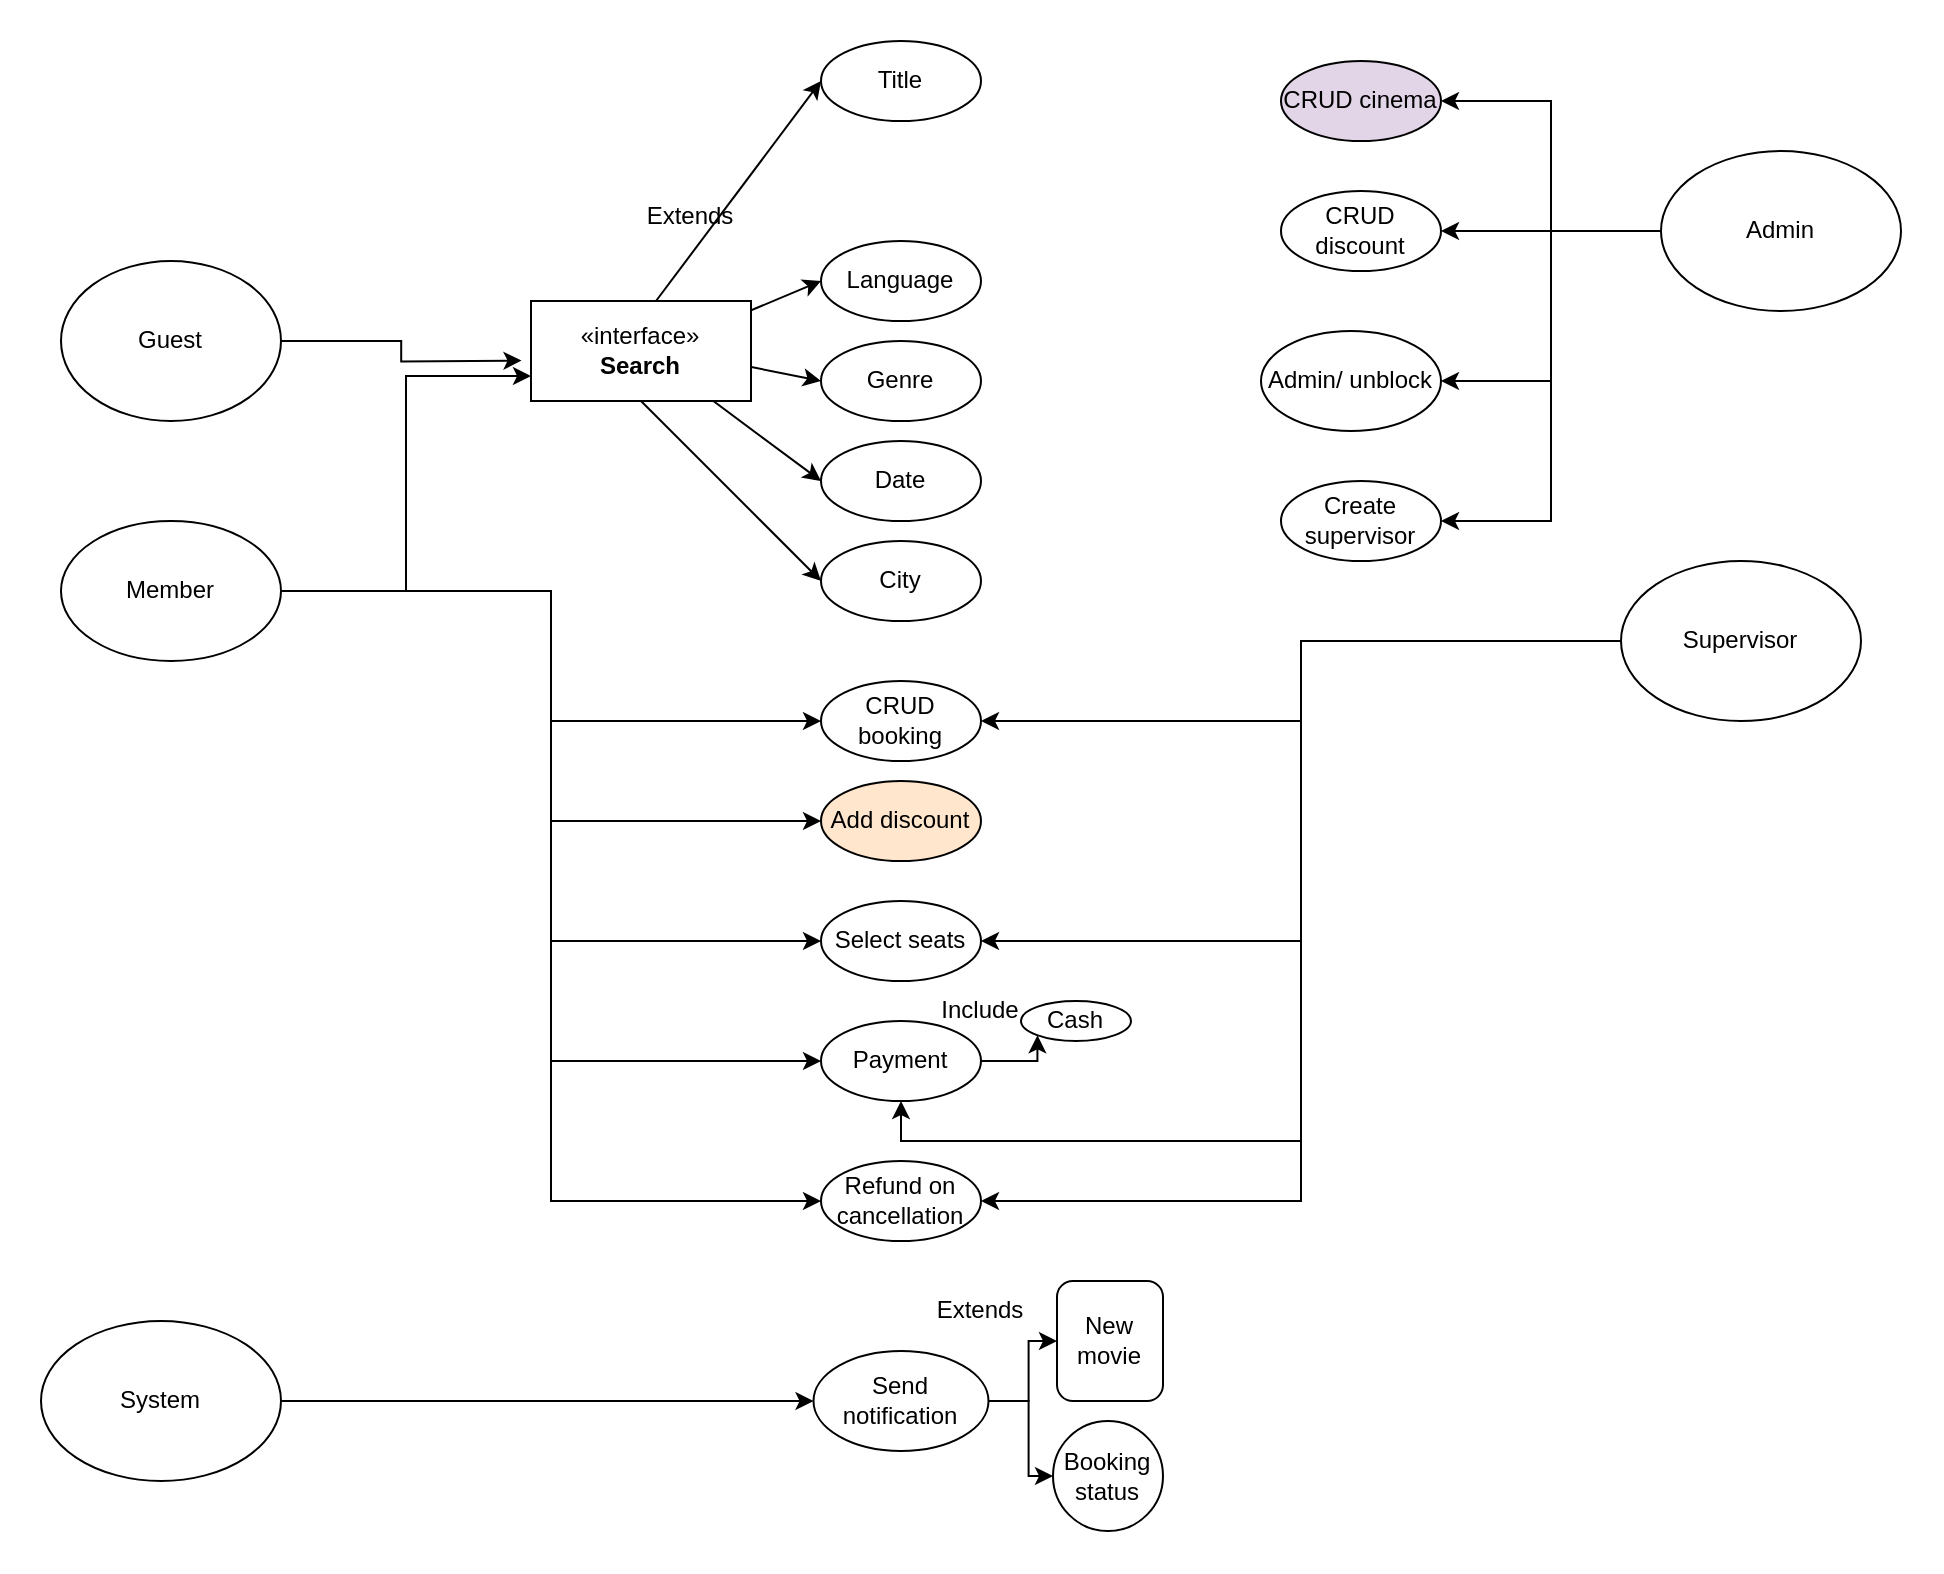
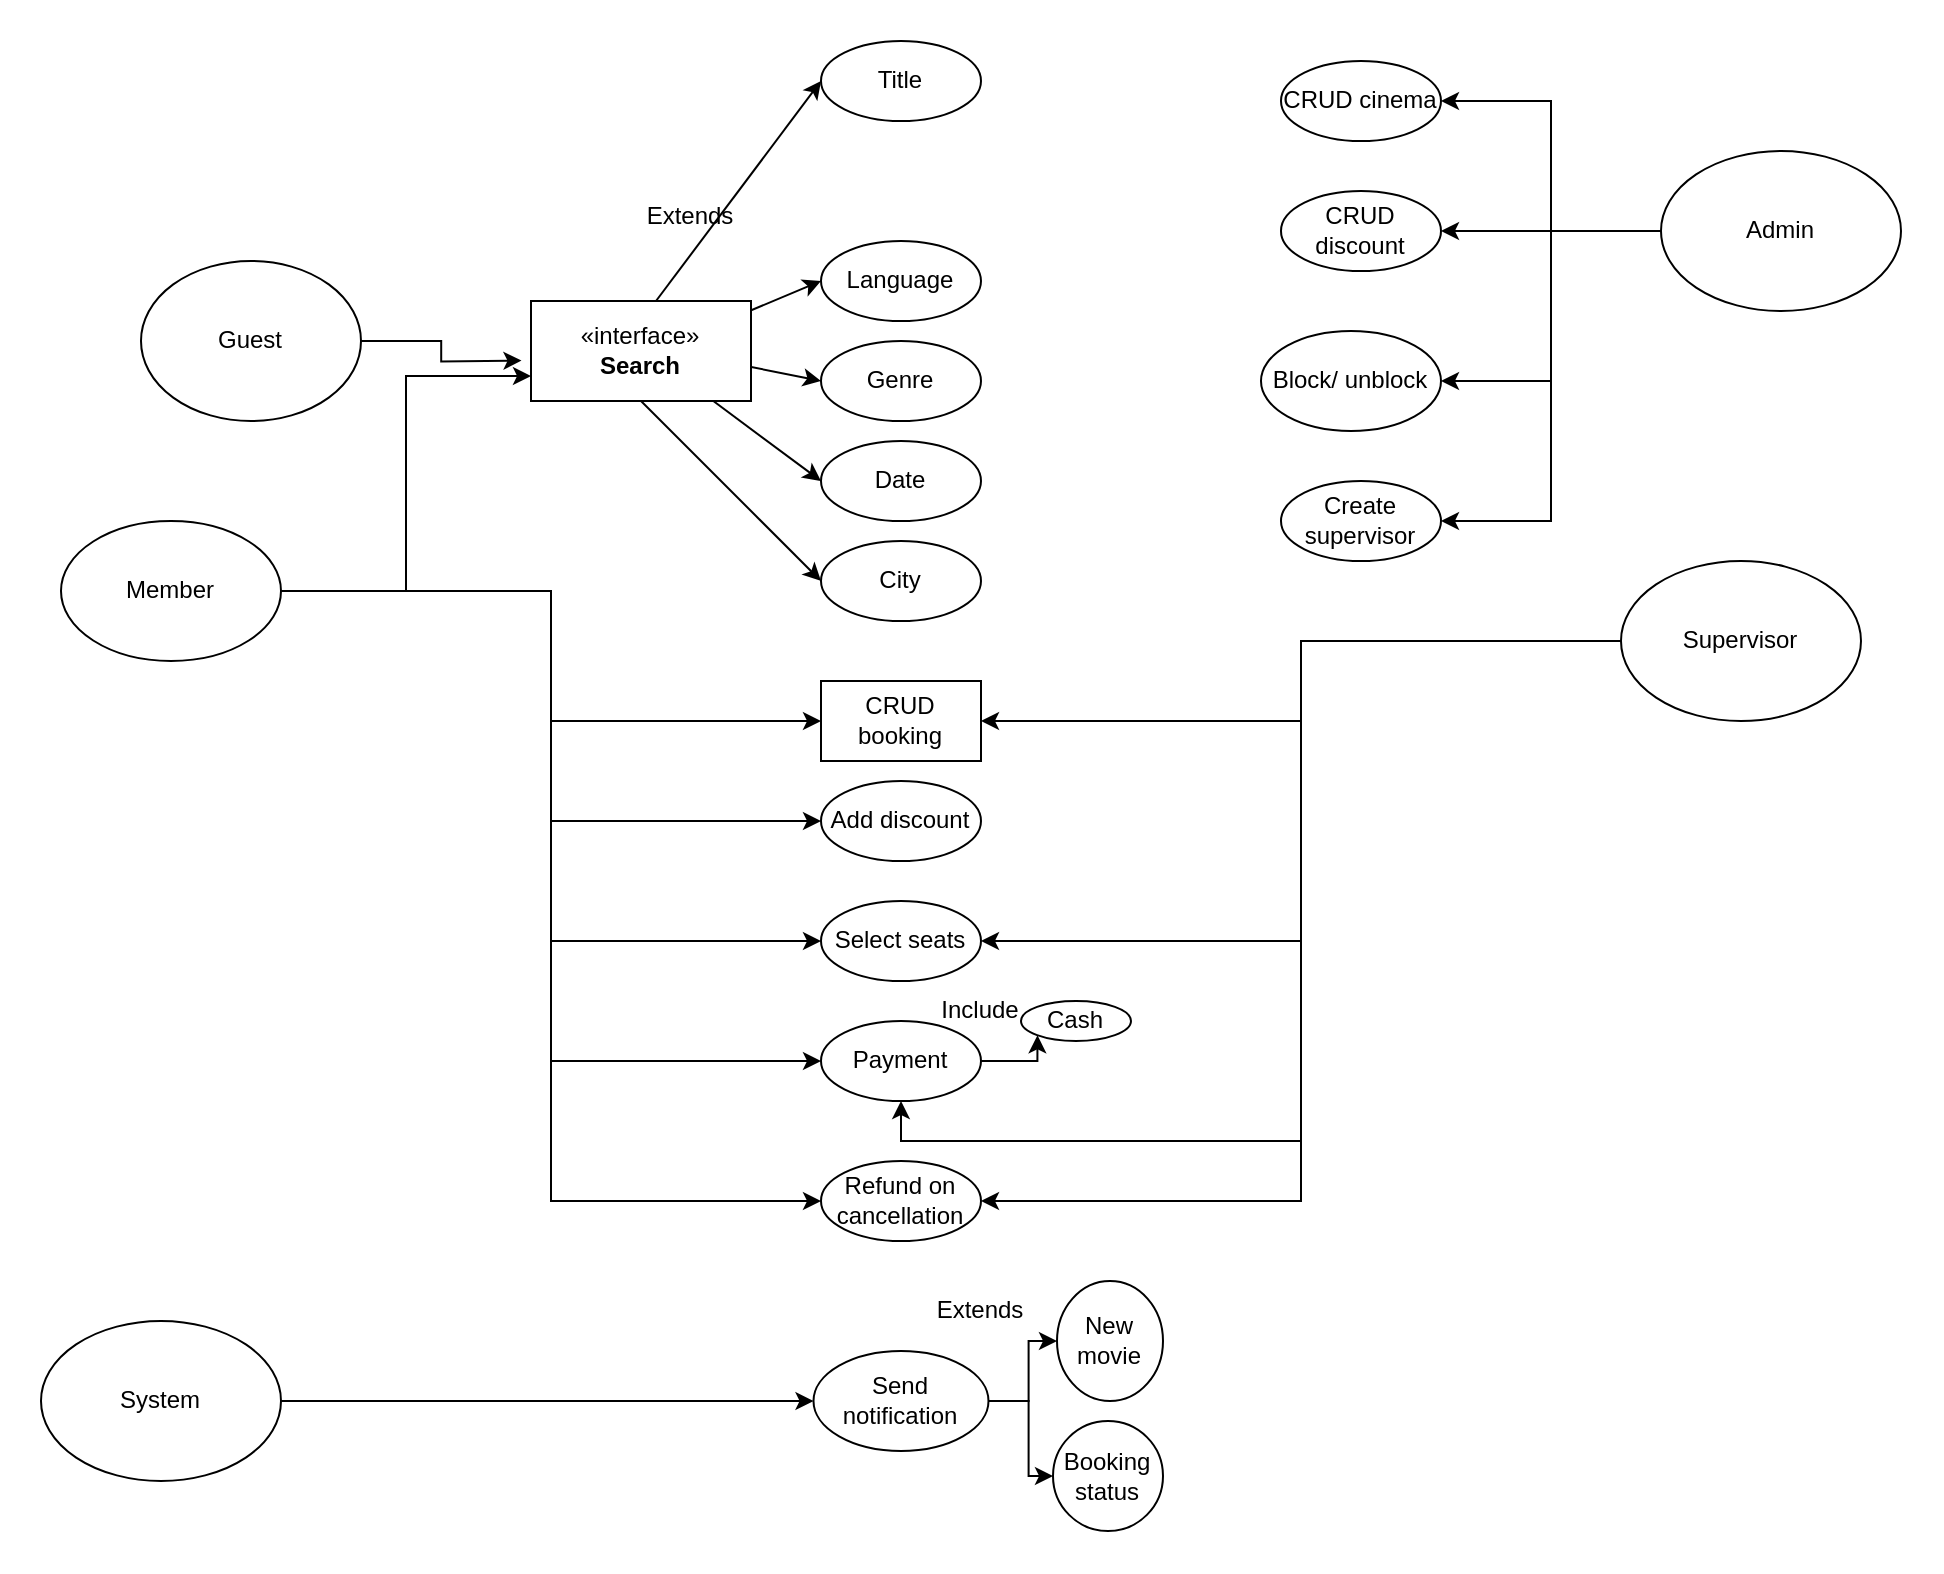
node "CRUD cinema": fillcolor #e1d5e7 -> #ffffff
node "Guest": moved (171, 341) -> (251, 341)
node "Admin/ unblock": label "Admin/ unblock" -> "Block/ unblock"
node "CRUD booking": shape ellipse -> rectangle
node "Add discount": fillcolor #ffe6cc -> #ffffff
node "New movie": shape rounded rectangle -> ellipse
